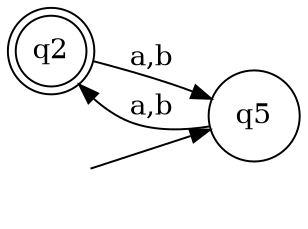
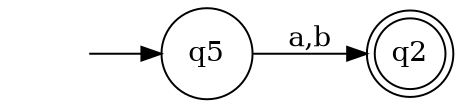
edge "q2" -> "q5": removed, label "a,b"
